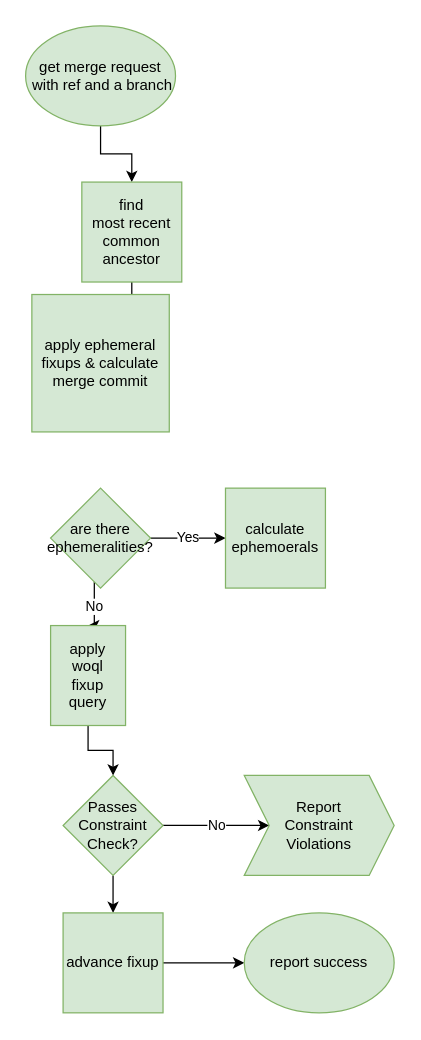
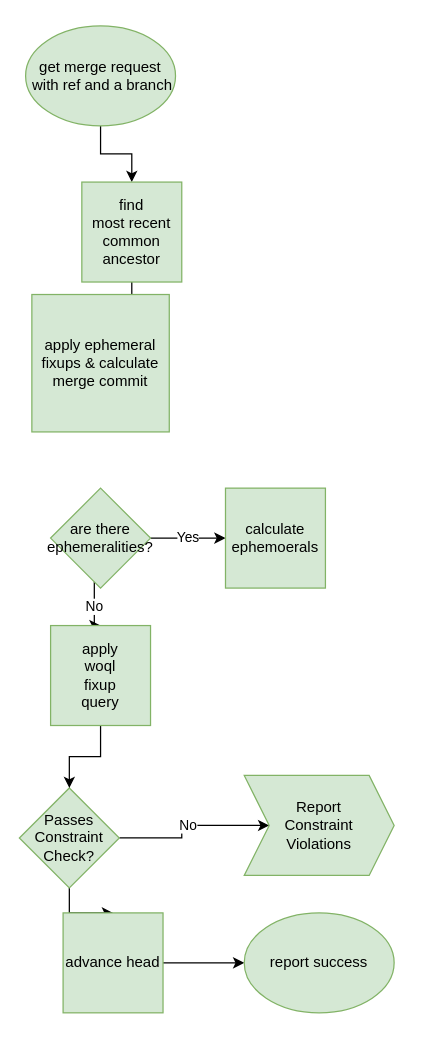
node "apply woql fixup query": size 75x100 -> 100x100
node "Passes Constraint Check?": moved (113, 826) -> (69, 838)
node "advance fixup": label "advance fixup" -> "advance head"
